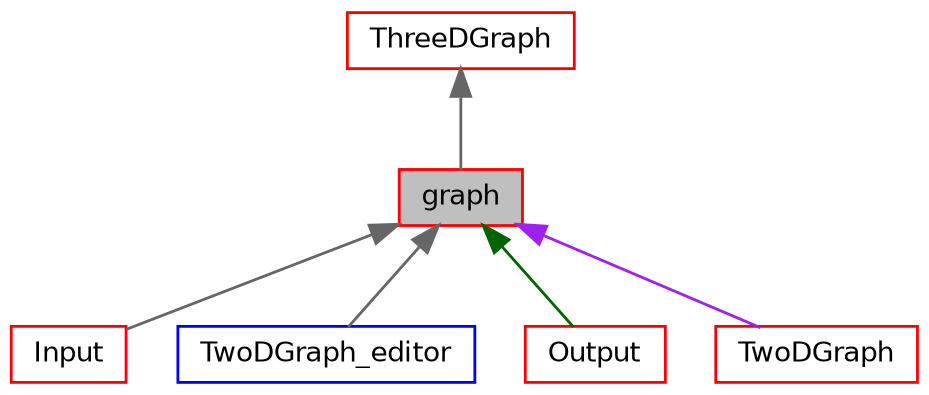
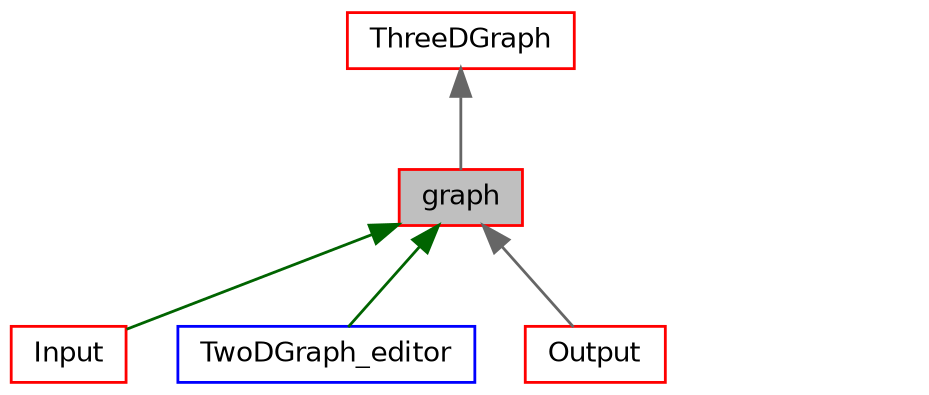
edge "Input" -> "graph": color gray40 -> darkgreen
edge "TwoDGraph_editor" -> "graph": color gray40 -> darkgreen
edge "Output" -> "graph": color darkgreen -> gray40
node "TwoDGraph": removed
